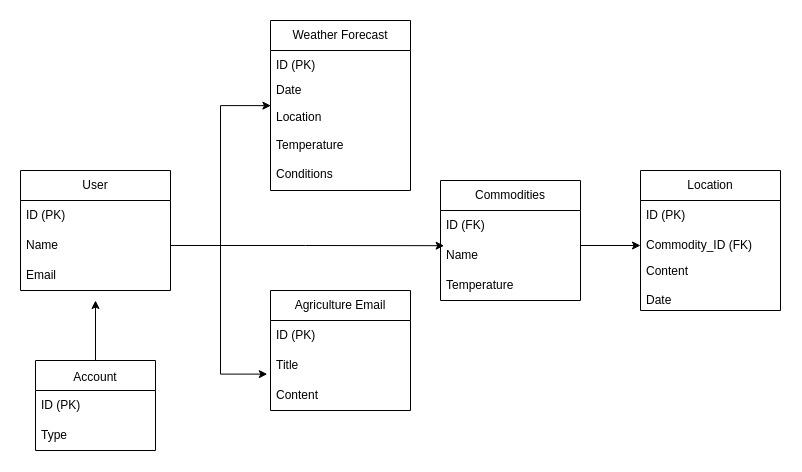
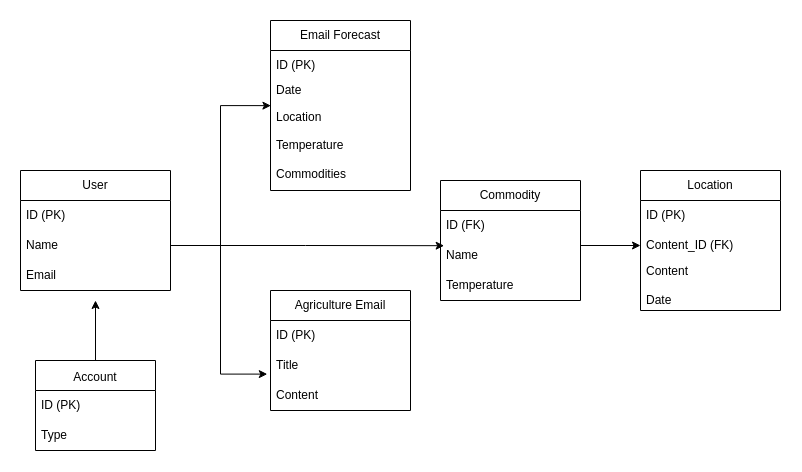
node "Weather Forecast": label "Weather Forecast" -> "Email Forecast"
node "Location Temperature Conditions": label "Location Temperature Conditions" -> "Location Temperature Commodities"
node "Commodities": label "Commodities" -> "Commodity"
node "Commodity_ID (FK)": label "Commodity_ID (FK)" -> "Content_ID (FK)"
